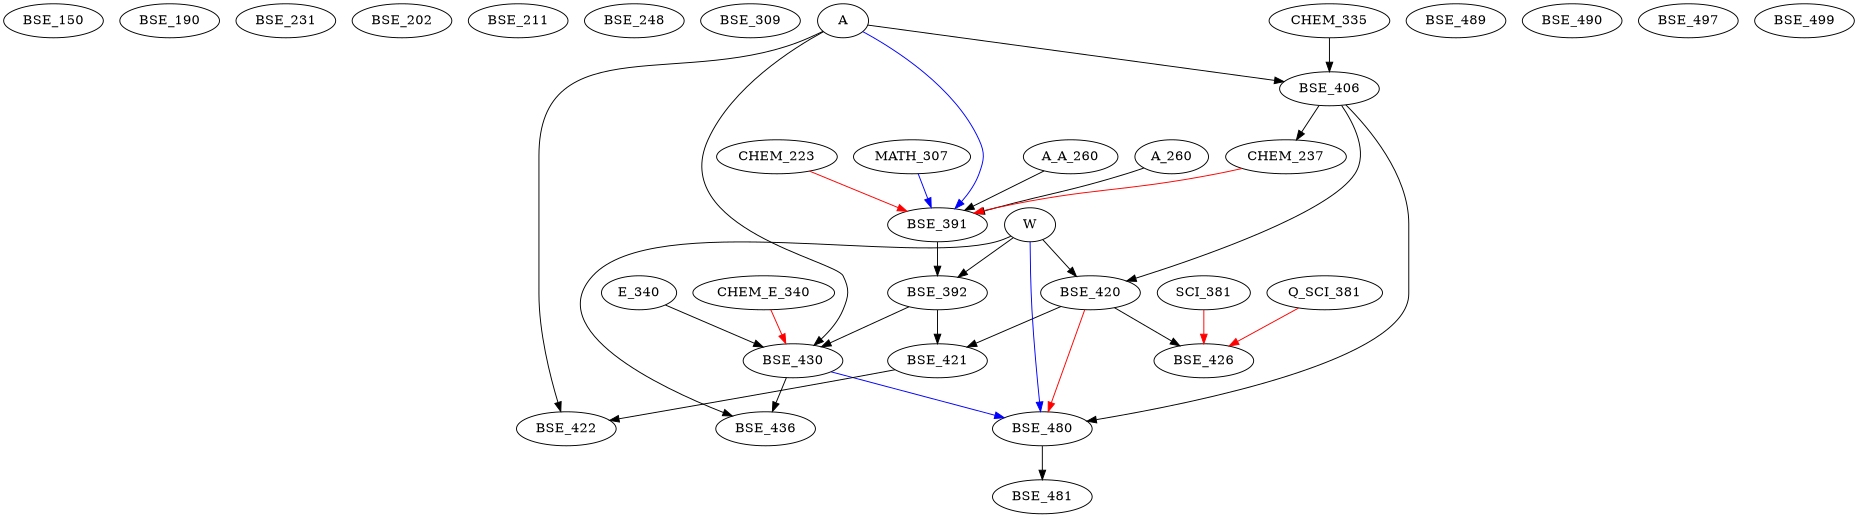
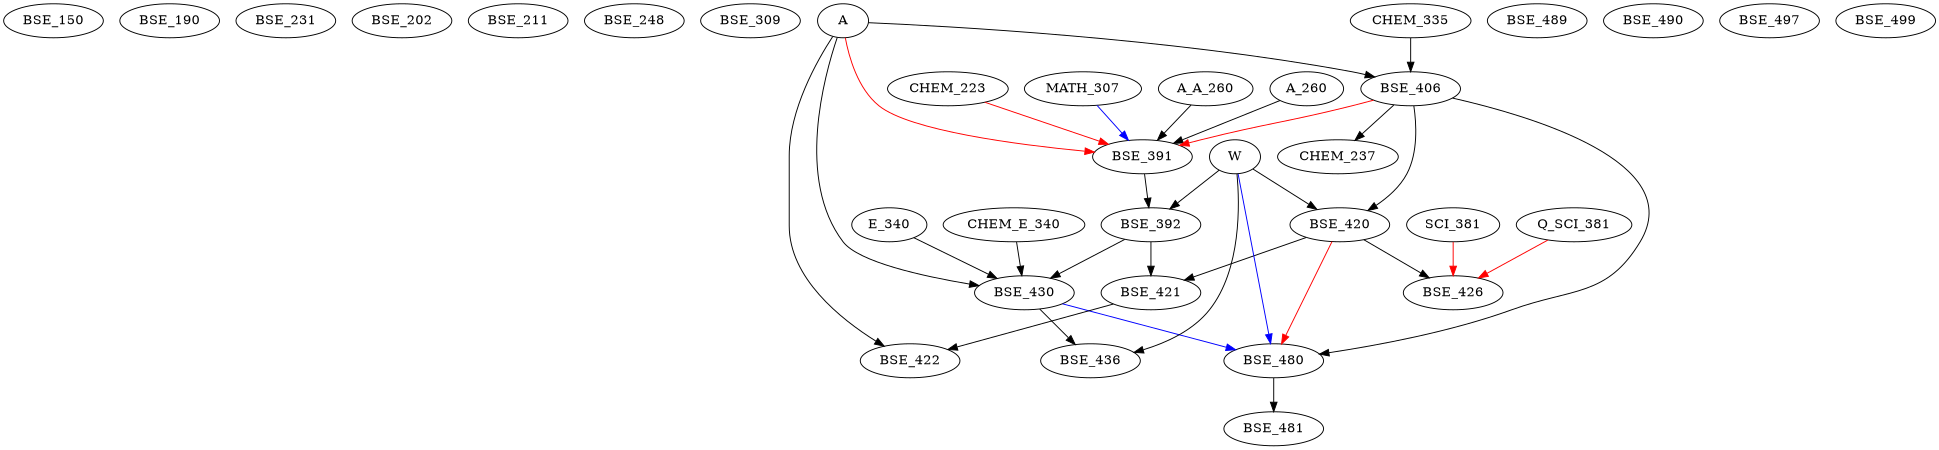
edge "A" -> "BSE_391": color blue -> red
edge "CHEM_237" -> "BSE_391": now "BSE_406" -> "BSE_391"
edge "CHEM_E_340" -> "BSE_430": color red -> black
